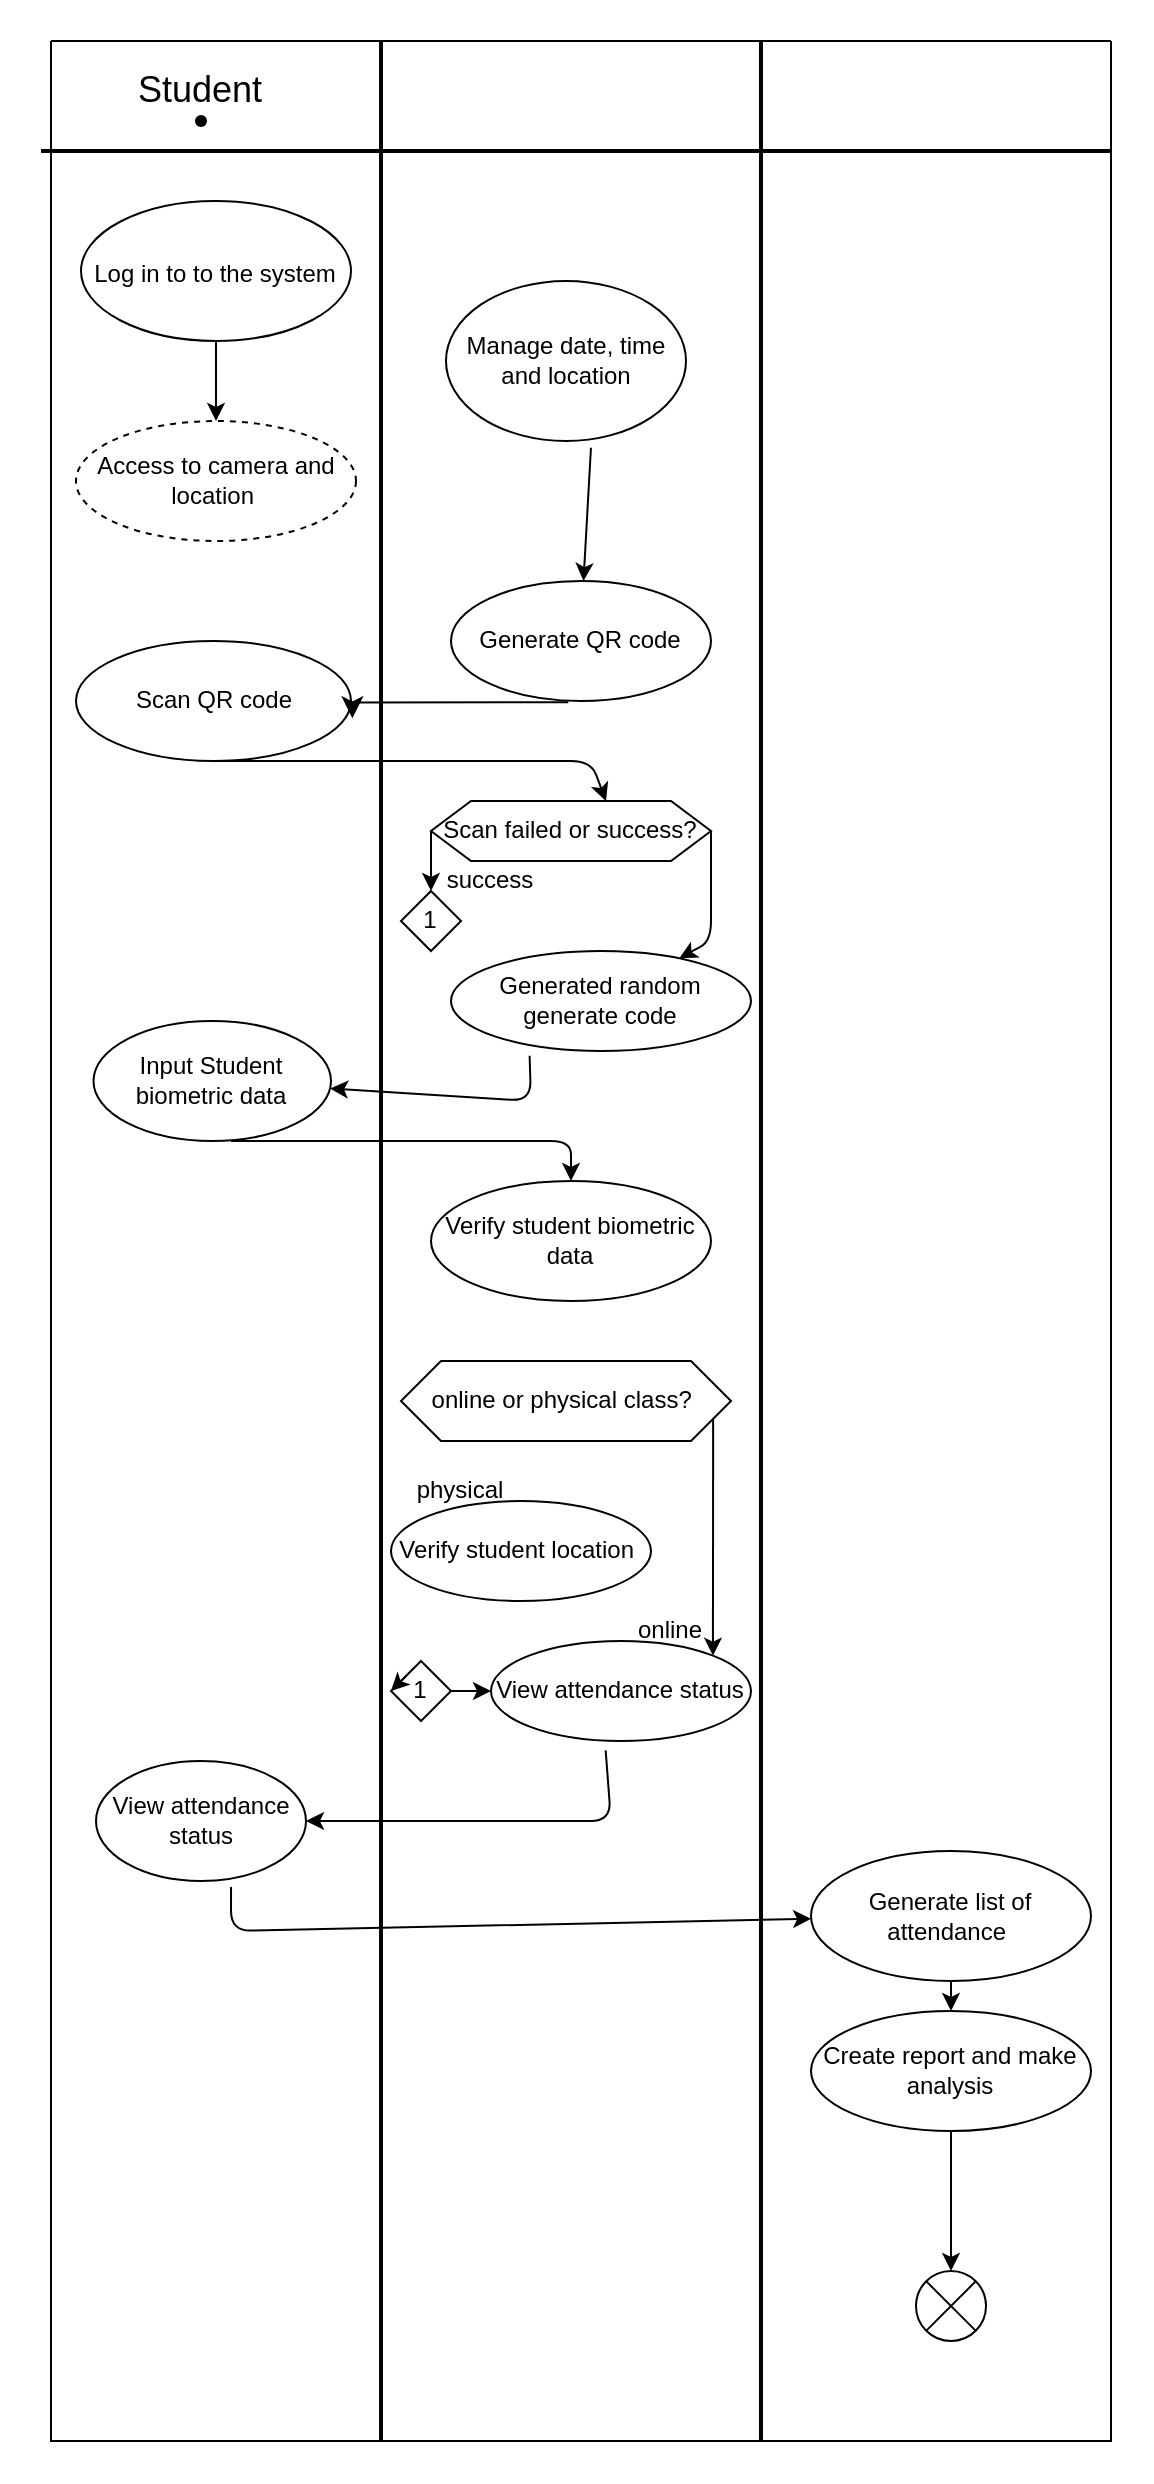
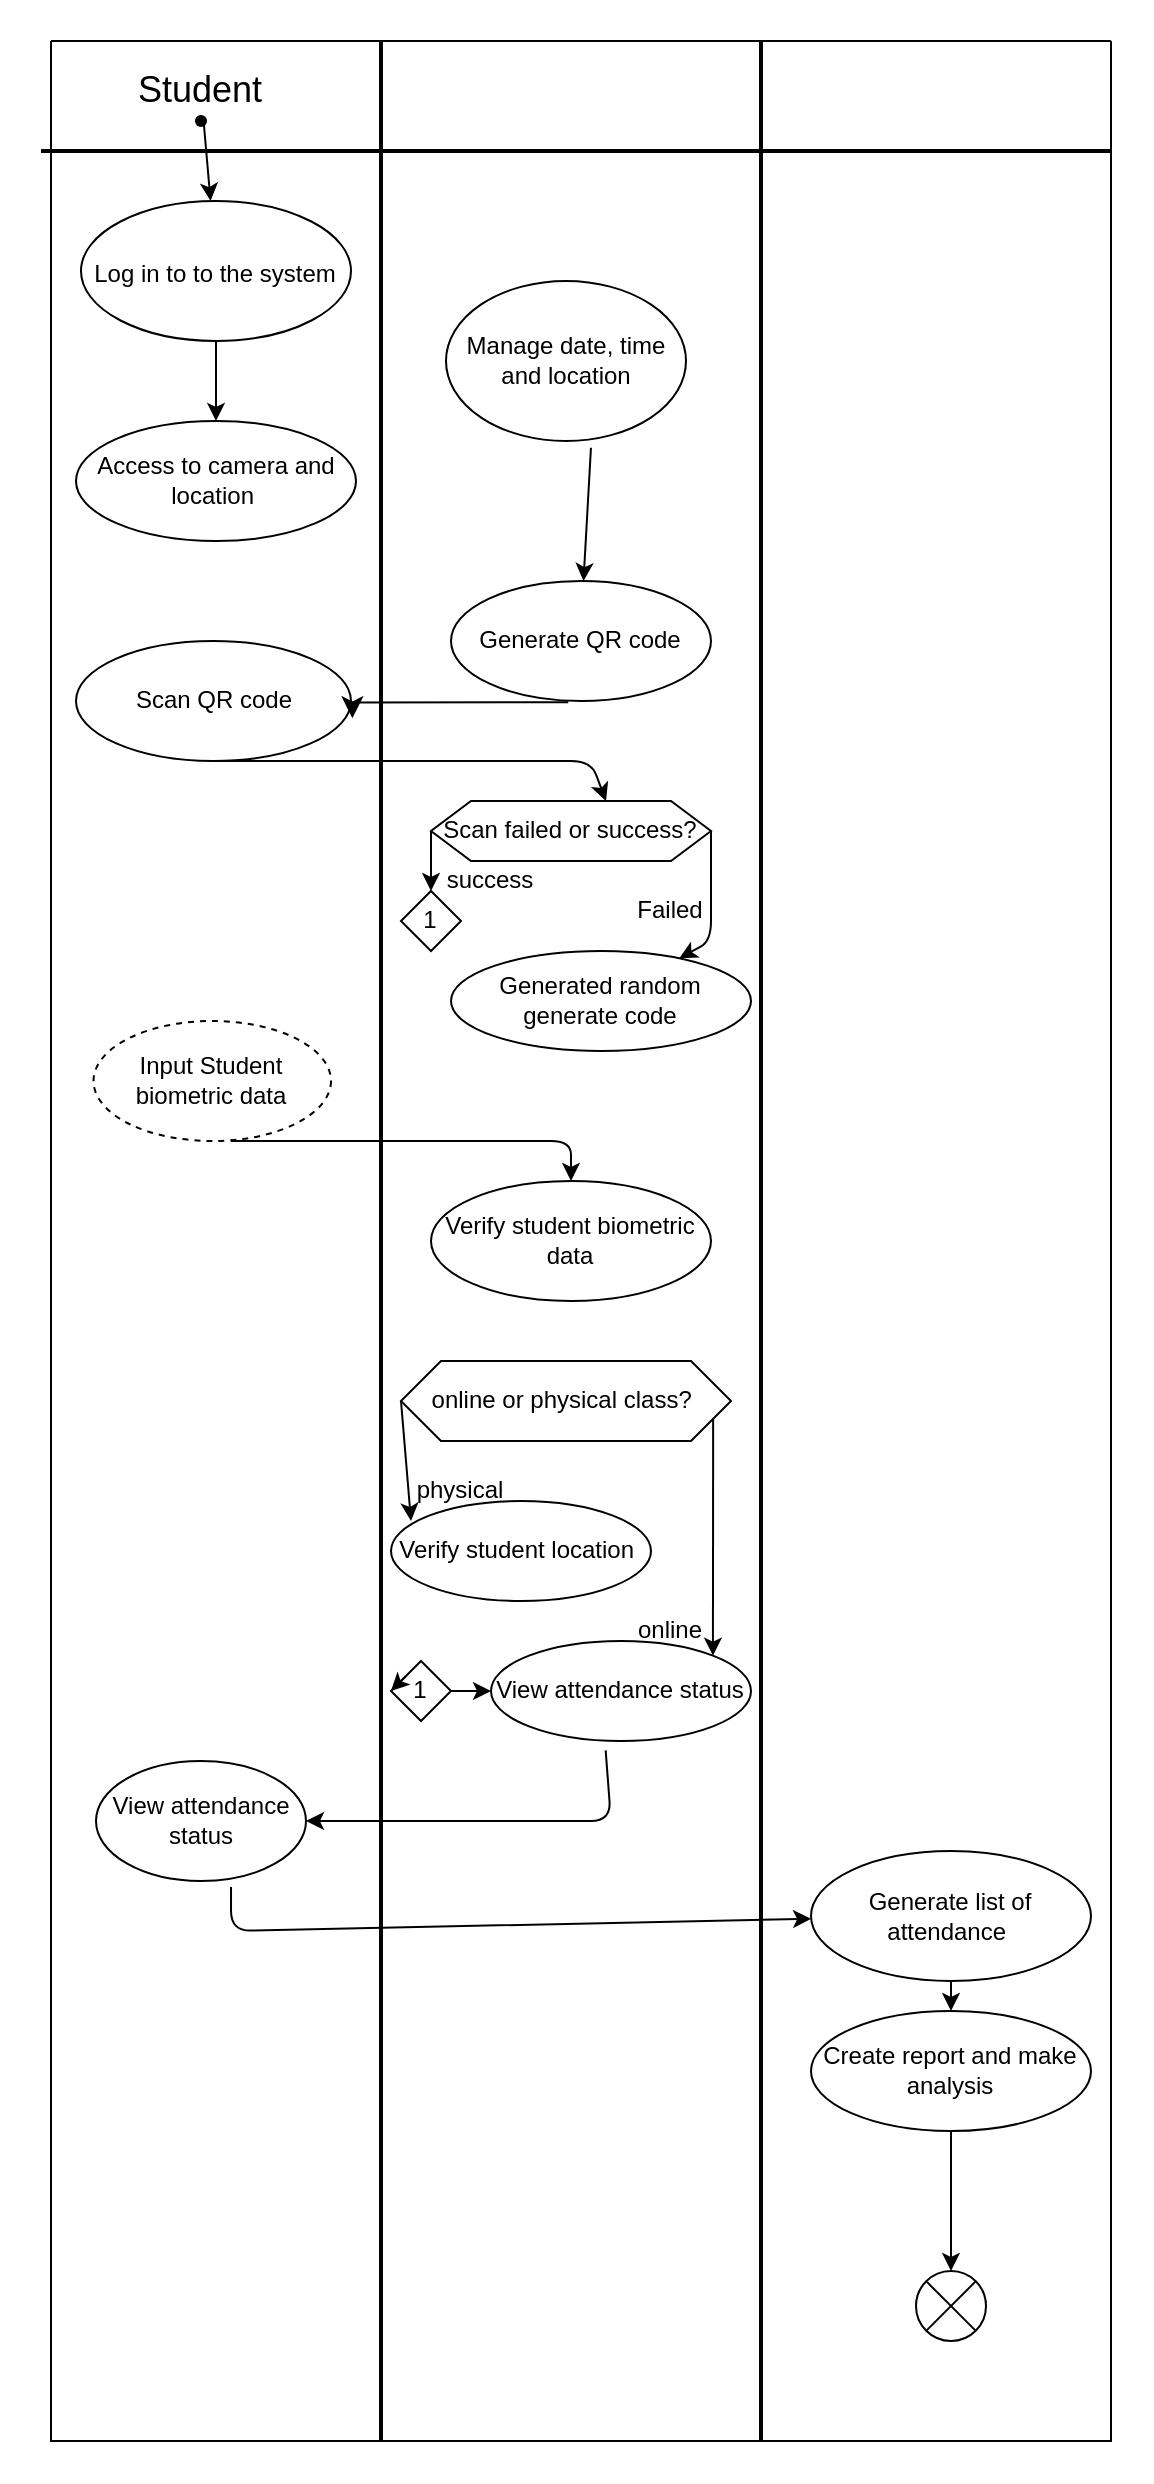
edge "Student" -> "Log in to to the system": added
node "Access to camera and location": style dashed -> solid
node "Failed": added
node "Input Student biometric data": style solid -> dashed
edge "Generated random generate code" -> "Input Student biometric data": removed
edge "online or physical class?" -> "Verify student location": added
